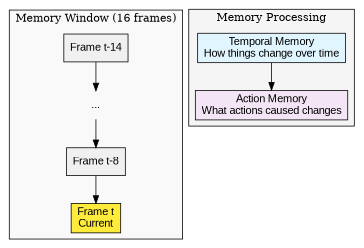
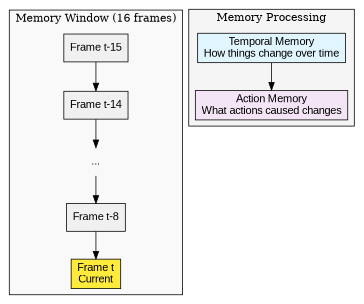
node "Frame t-15": added
